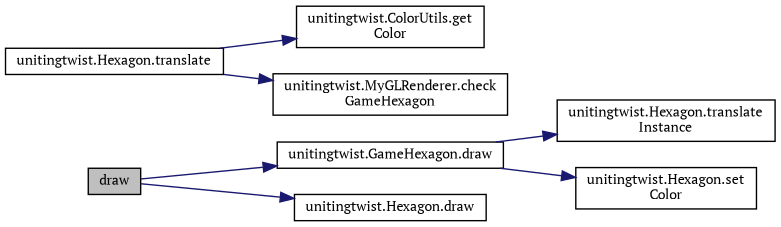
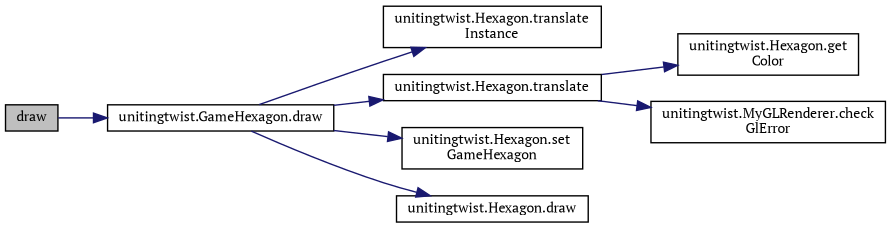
node "unitingtwist.ColorUtils.get Color": label "unitingtwist.ColorUtils.get Color" -> "unitingtwist.Hexagon.get Color"
node "unitingtwist.MyGLRenderer.check GameHexagon": label "unitingtwist.MyGLRenderer.check GameHexagon" -> "unitingtwist.MyGLRenderer.check GlError"
edge "unitingtwist.GameHexagon.draw" -> "unitingtwist.Hexagon.translate": added
node "unitingtwist.Hexagon.set Color": label "unitingtwist.Hexagon.set Color" -> "unitingtwist.Hexagon.set GameHexagon"
edge "draw" -> "unitingtwist.Hexagon.draw": now "unitingtwist.GameHexagon.draw" -> "unitingtwist.Hexagon.draw"
